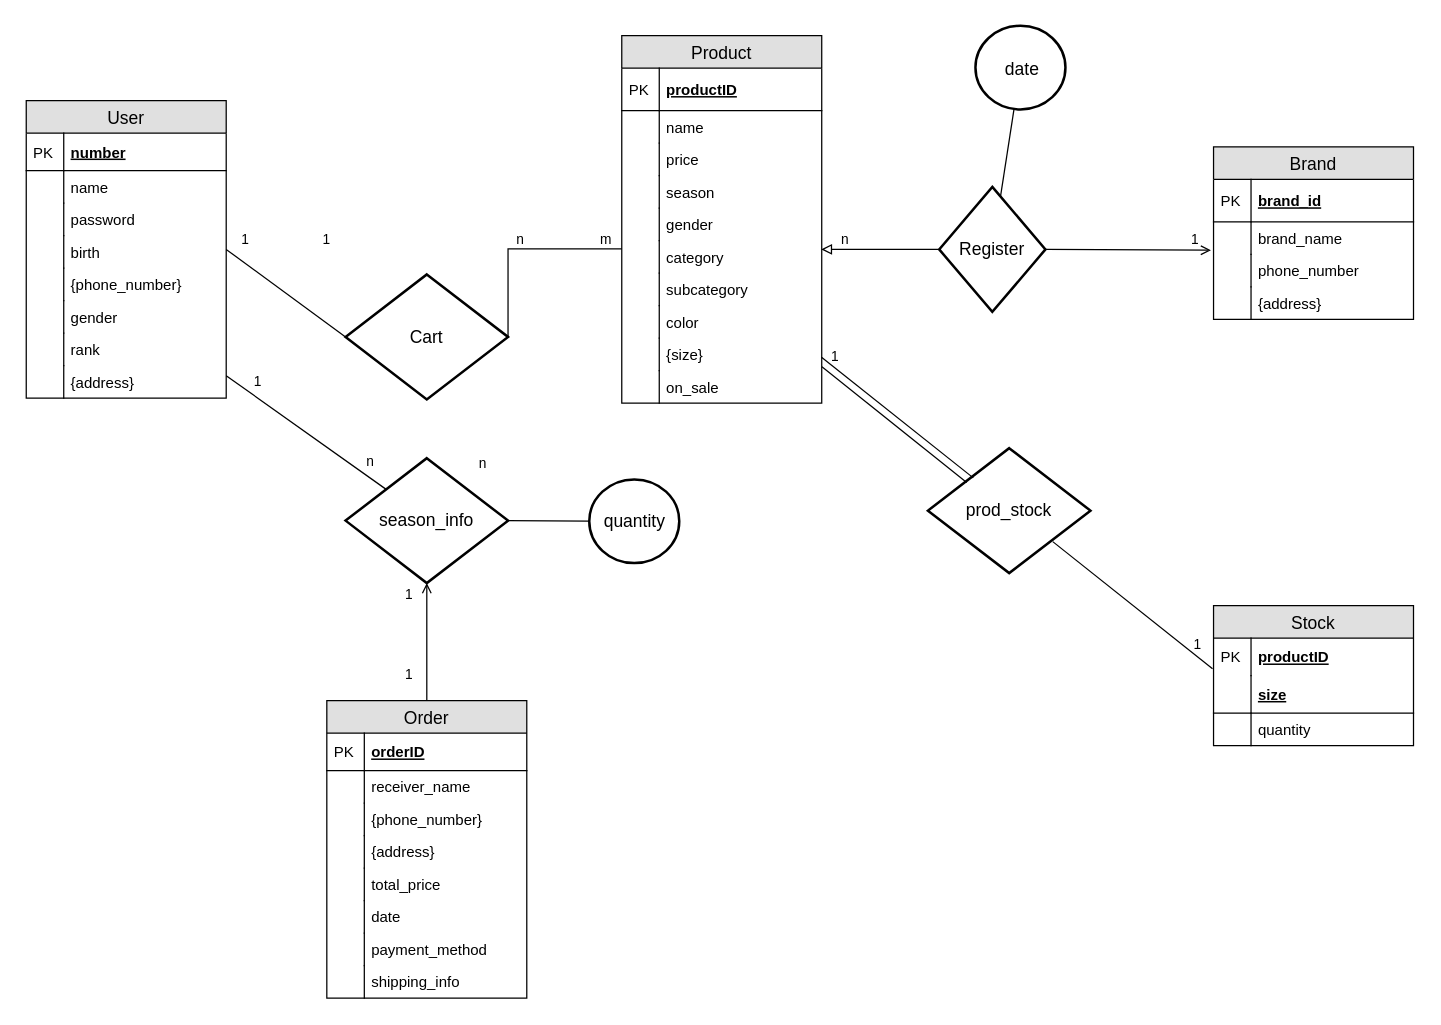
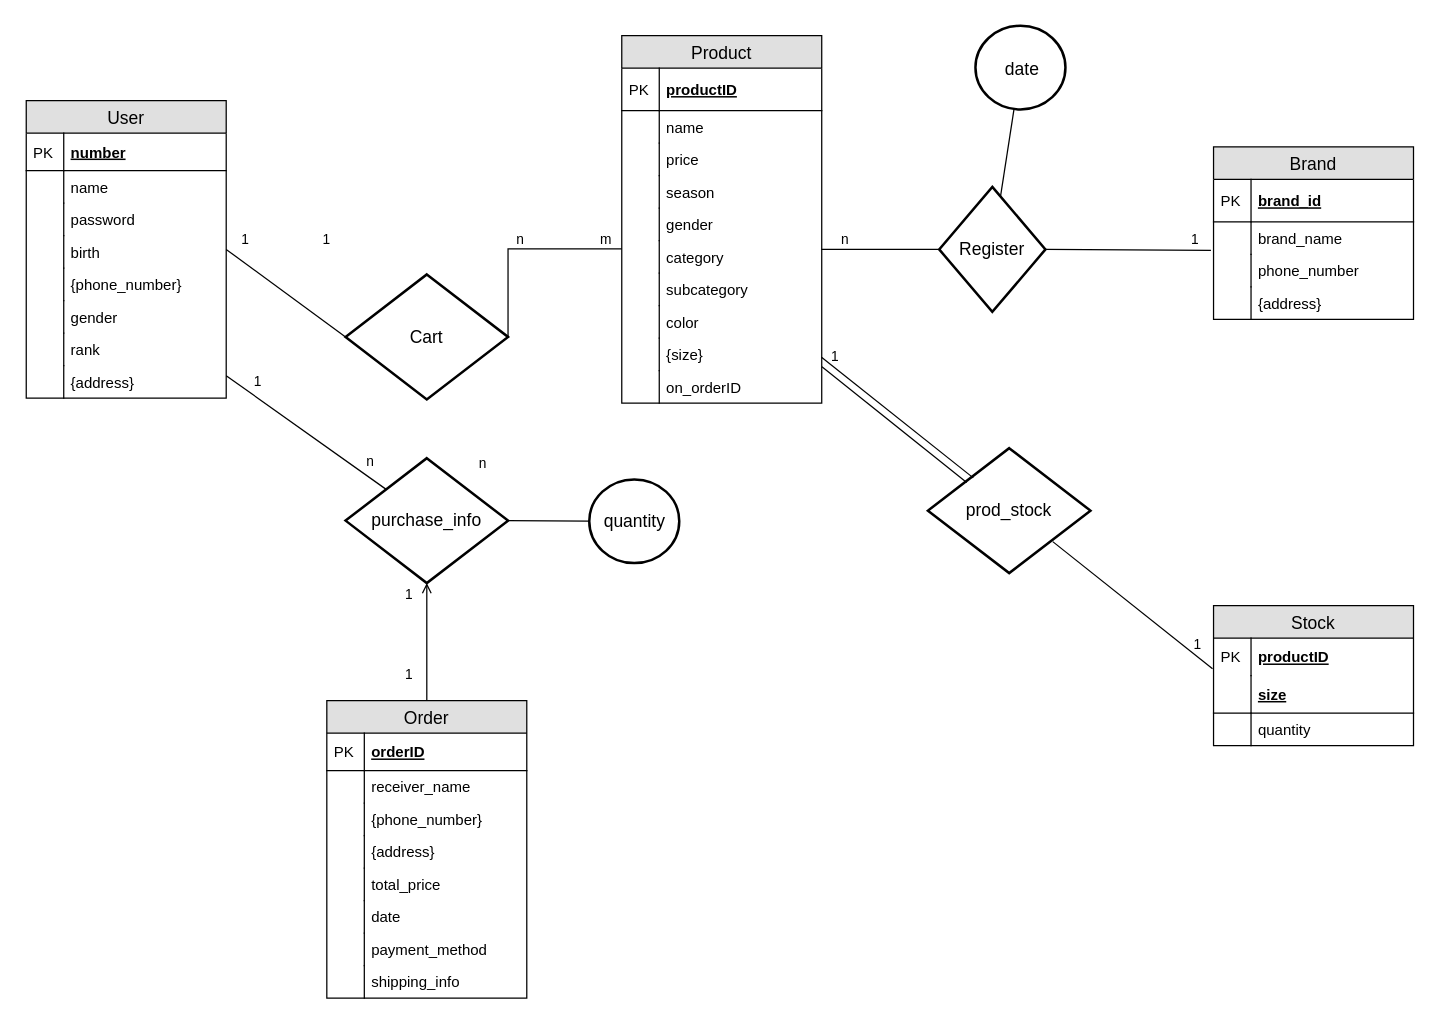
edge "Register" -> "category": arrowhead block -> none
edge "Register" -> "brand_name": arrowhead open -> none
node "on_sale": label "on_sale" -> "on_orderID"
node "season_info": label "season_info" -> "purchase_info"
